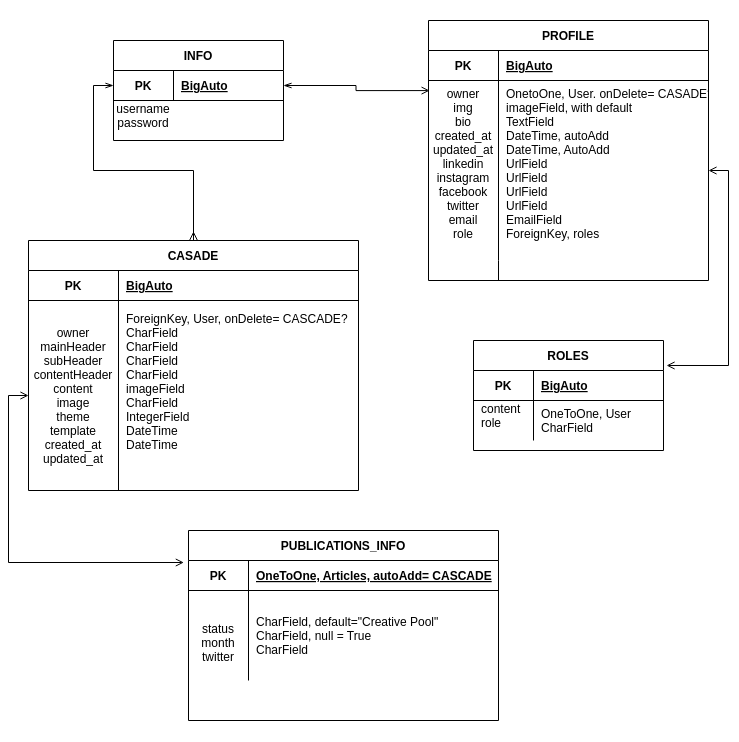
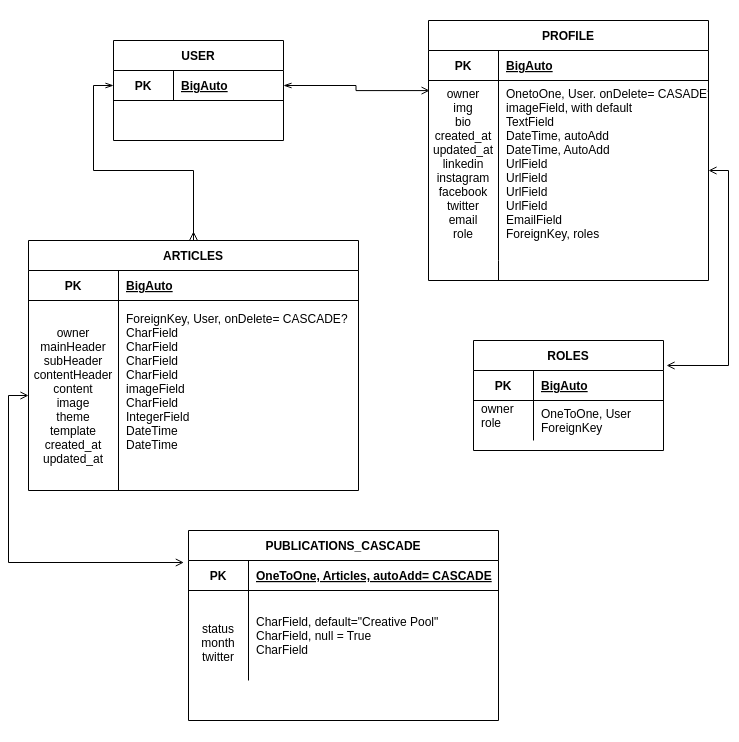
node "INFO": label "INFO" -> "USER"
node "username password": removed
node "CASADE": label "CASADE" -> "ARTICLES"
node "content role": label "content role" -> "owner role"
node "OneToOne, User CharField": label "OneToOne, User CharField" -> "OneToOne, User ForeignKey"
node "PUBLICATIONS_INFO": label "PUBLICATIONS_INFO" -> "PUBLICATIONS_CASCADE"
